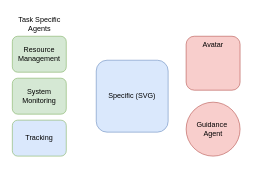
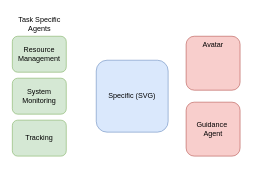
node "Guidance Agent": shape ellipse -> rounded rectangle
node "Tracking": fillcolor #dae8fc -> #d5e8d4
